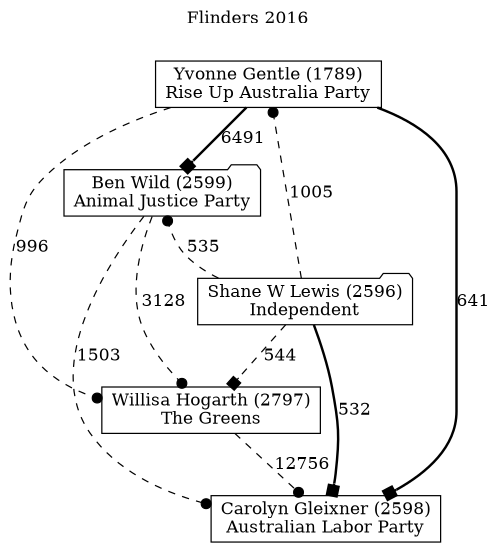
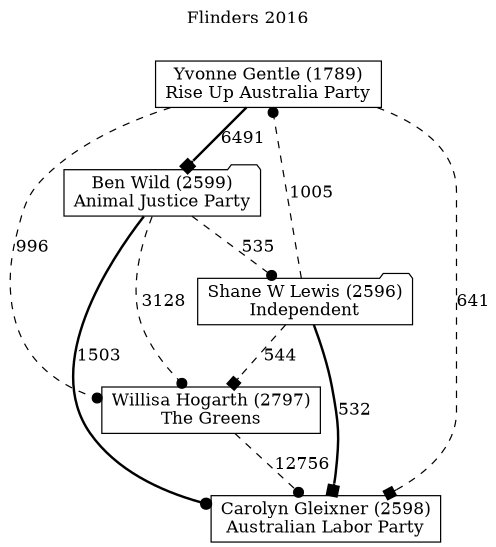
edge "Shane W Lewis (2596) Independent" -> "Ben Wild (2599) Animal Justice Party": reversed
edge "Yvonne Gentle (1789) Rise Up Australia Party" -> "Carolyn Gleixner (2598) Australian Labor Party": style bold -> dashed
edge "Ben Wild (2599) Animal Justice Party" -> "Carolyn Gleixner (2598) Australian Labor Party": style dashed -> bold
